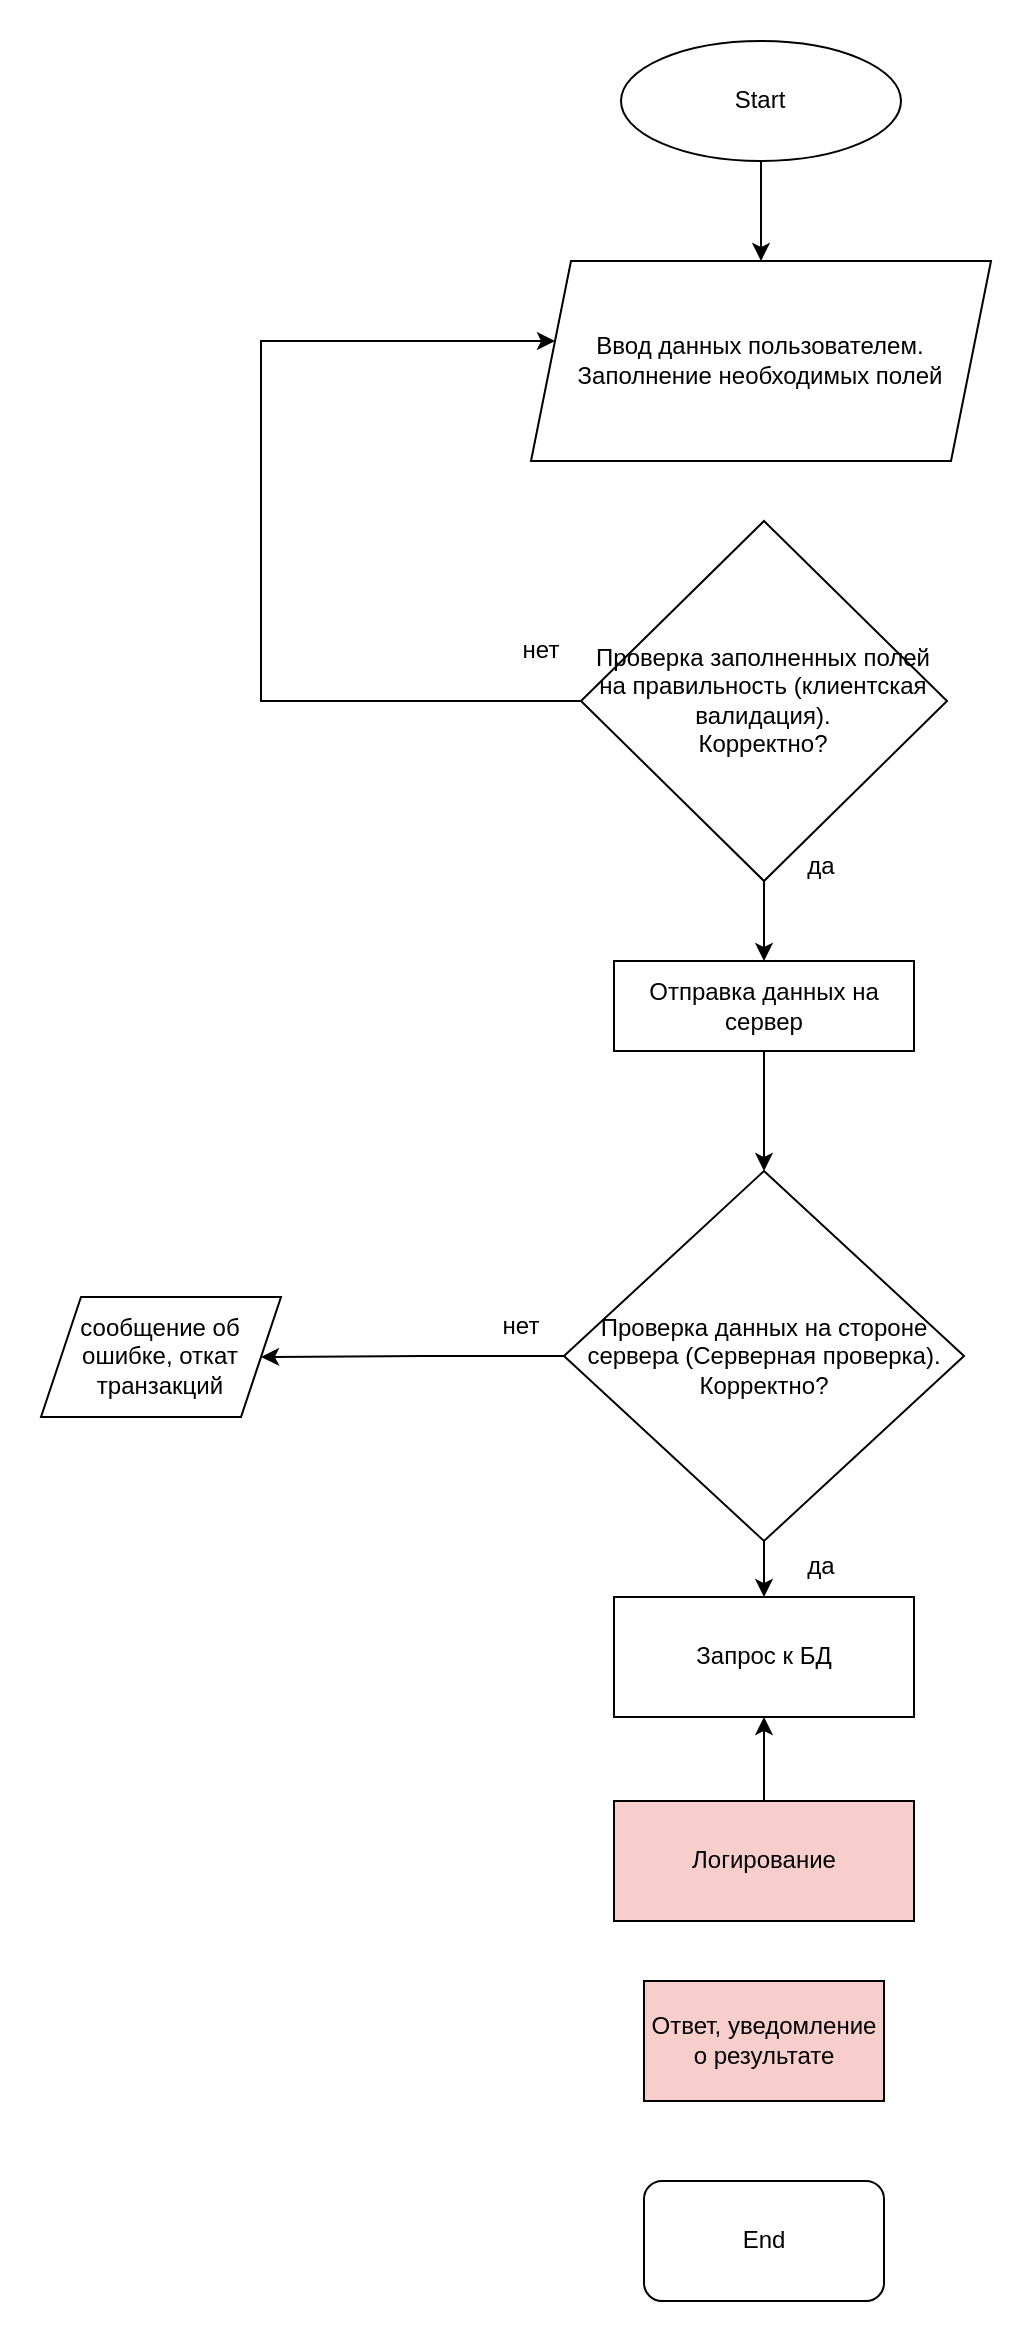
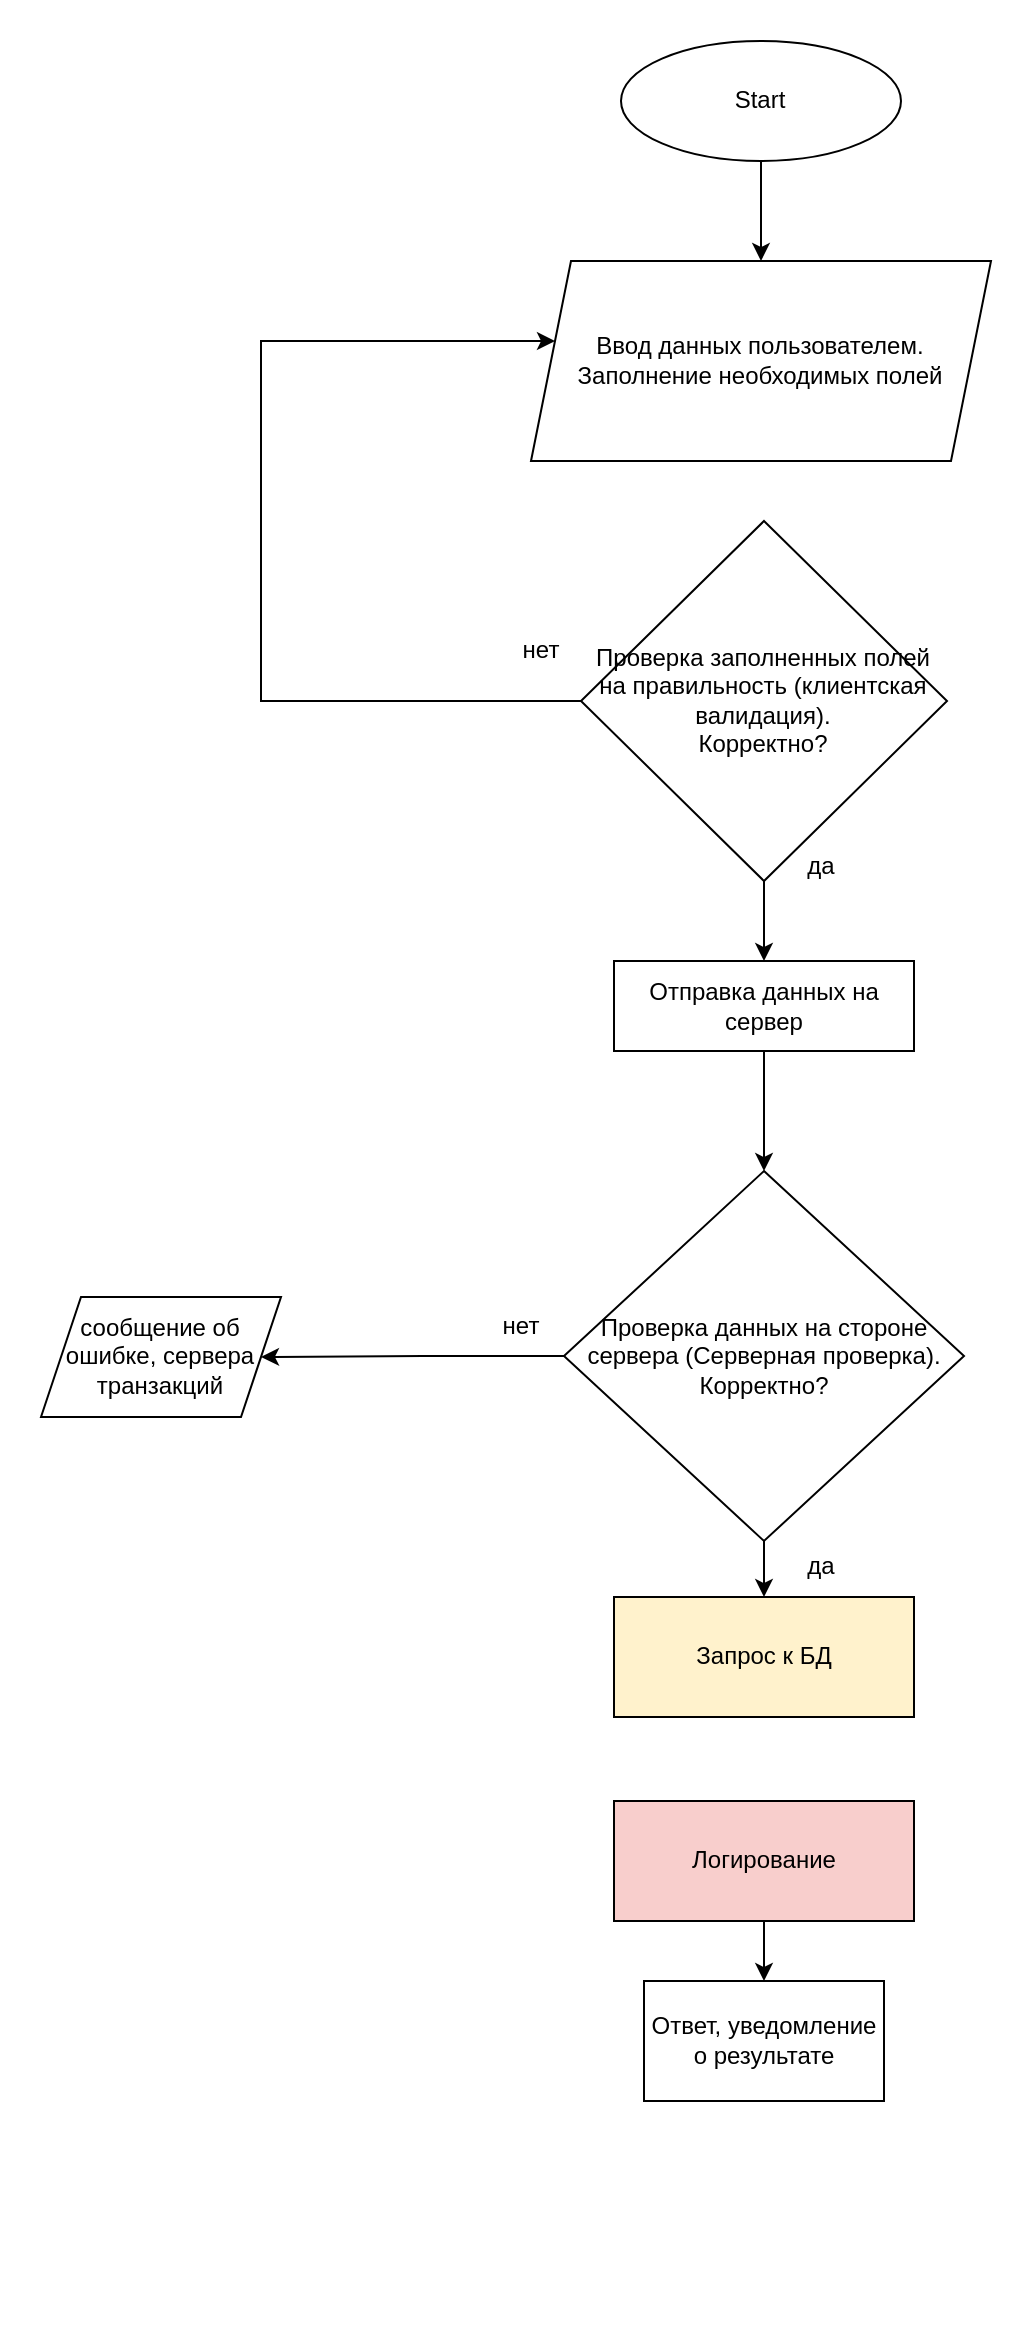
node "сообщение об ошибке, откат транзакций": label "сообщение об ошибке, откат транзакций" -> "сообщение об ошибке, сервера транзакций"
node "Запрос к БД": fillcolor #ffffff -> #fff2cc
edge "Логирование" -> "Запрос к БД": now "Логирование" -> "Ответ, уведомление о результате"
node "Ответ, уведомление о результате": fillcolor #f8cecc -> #ffffff
node "End": removed
